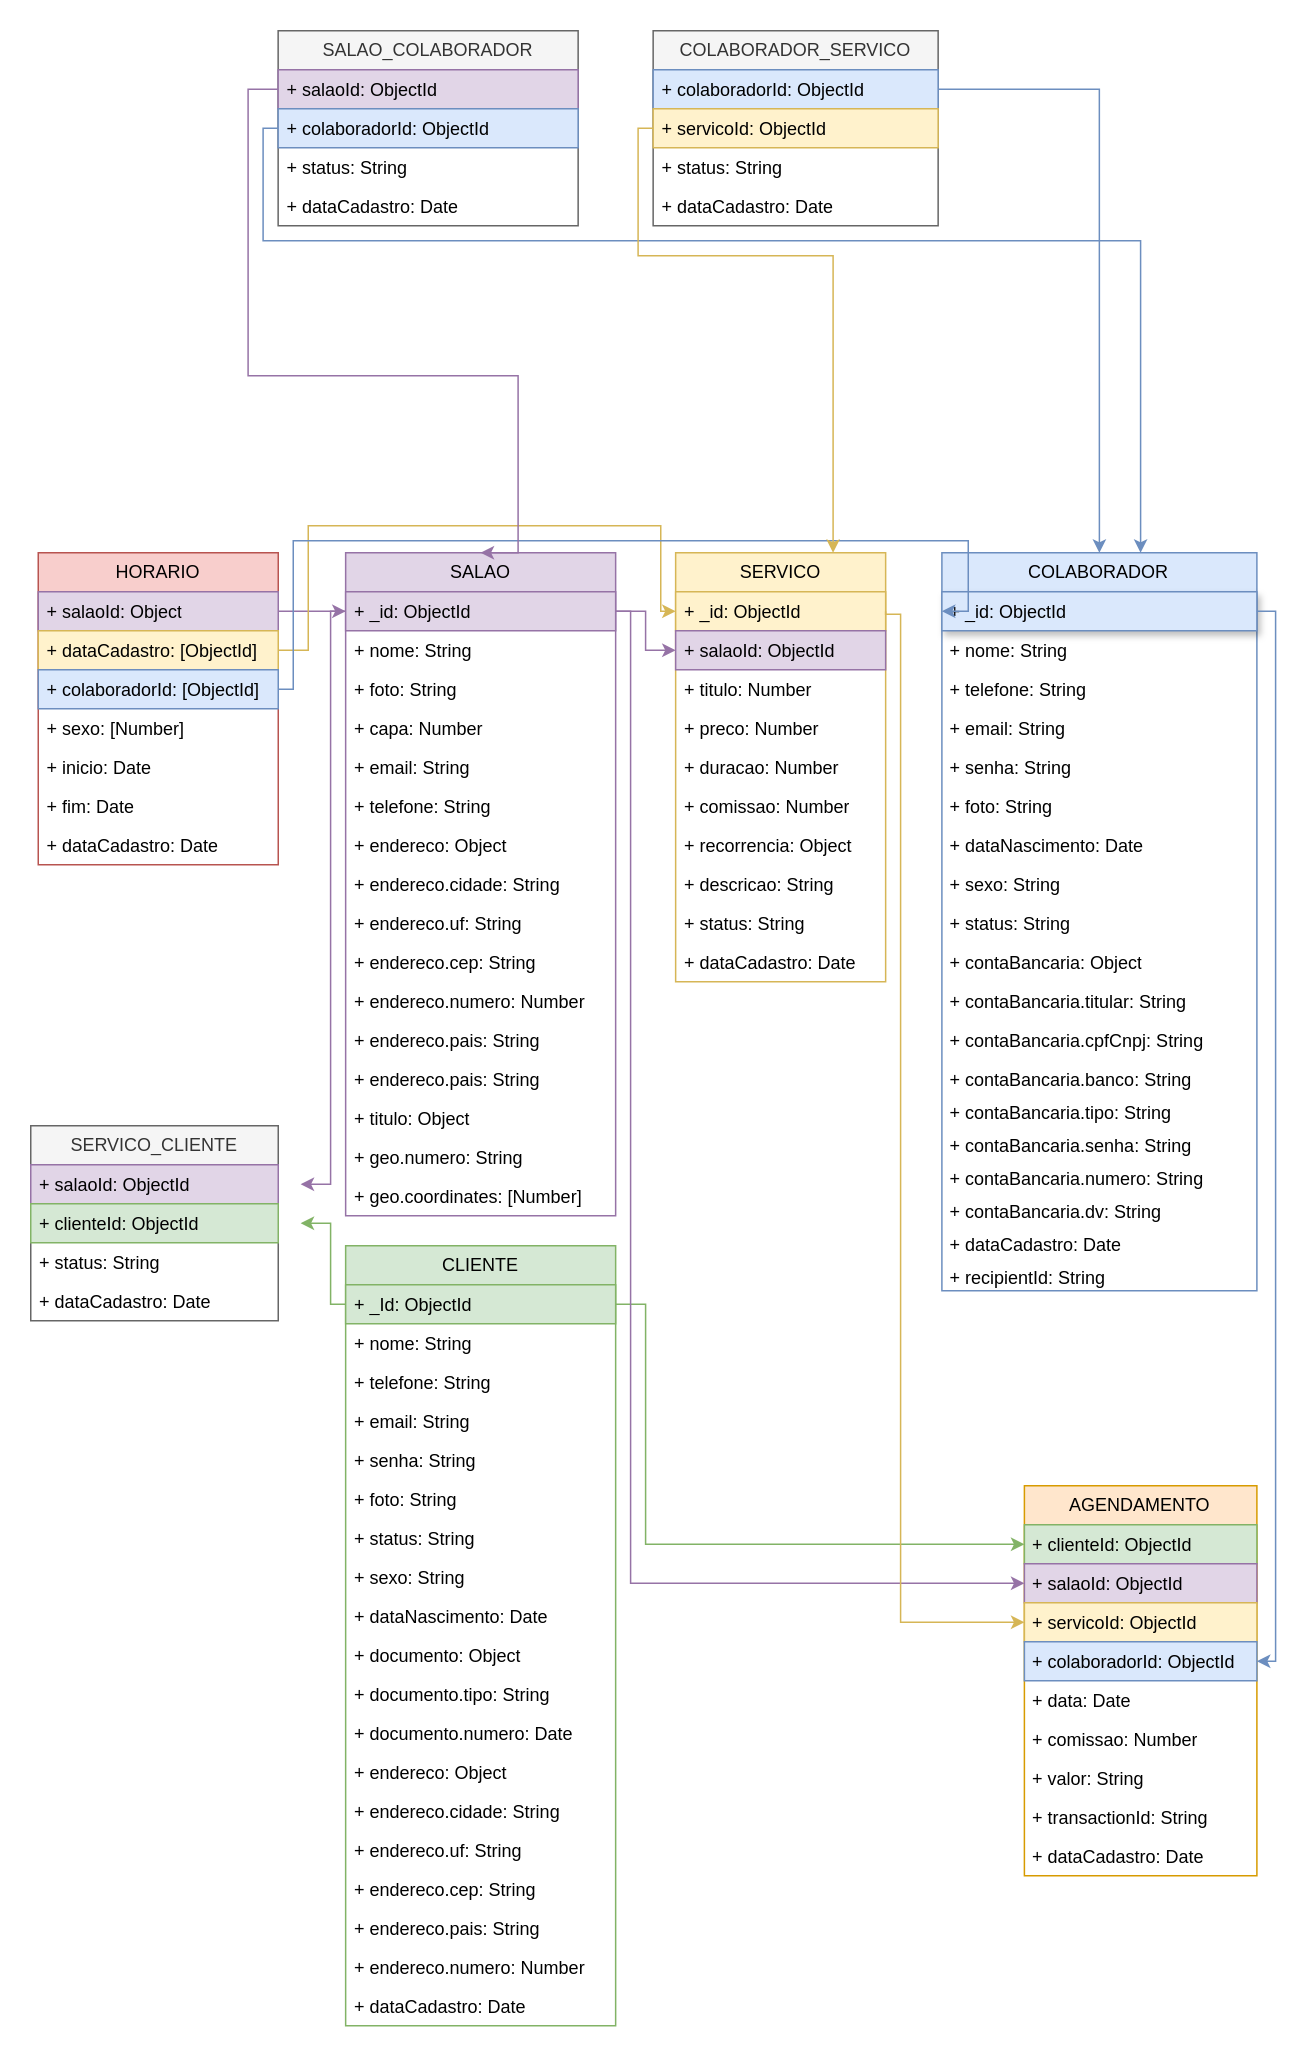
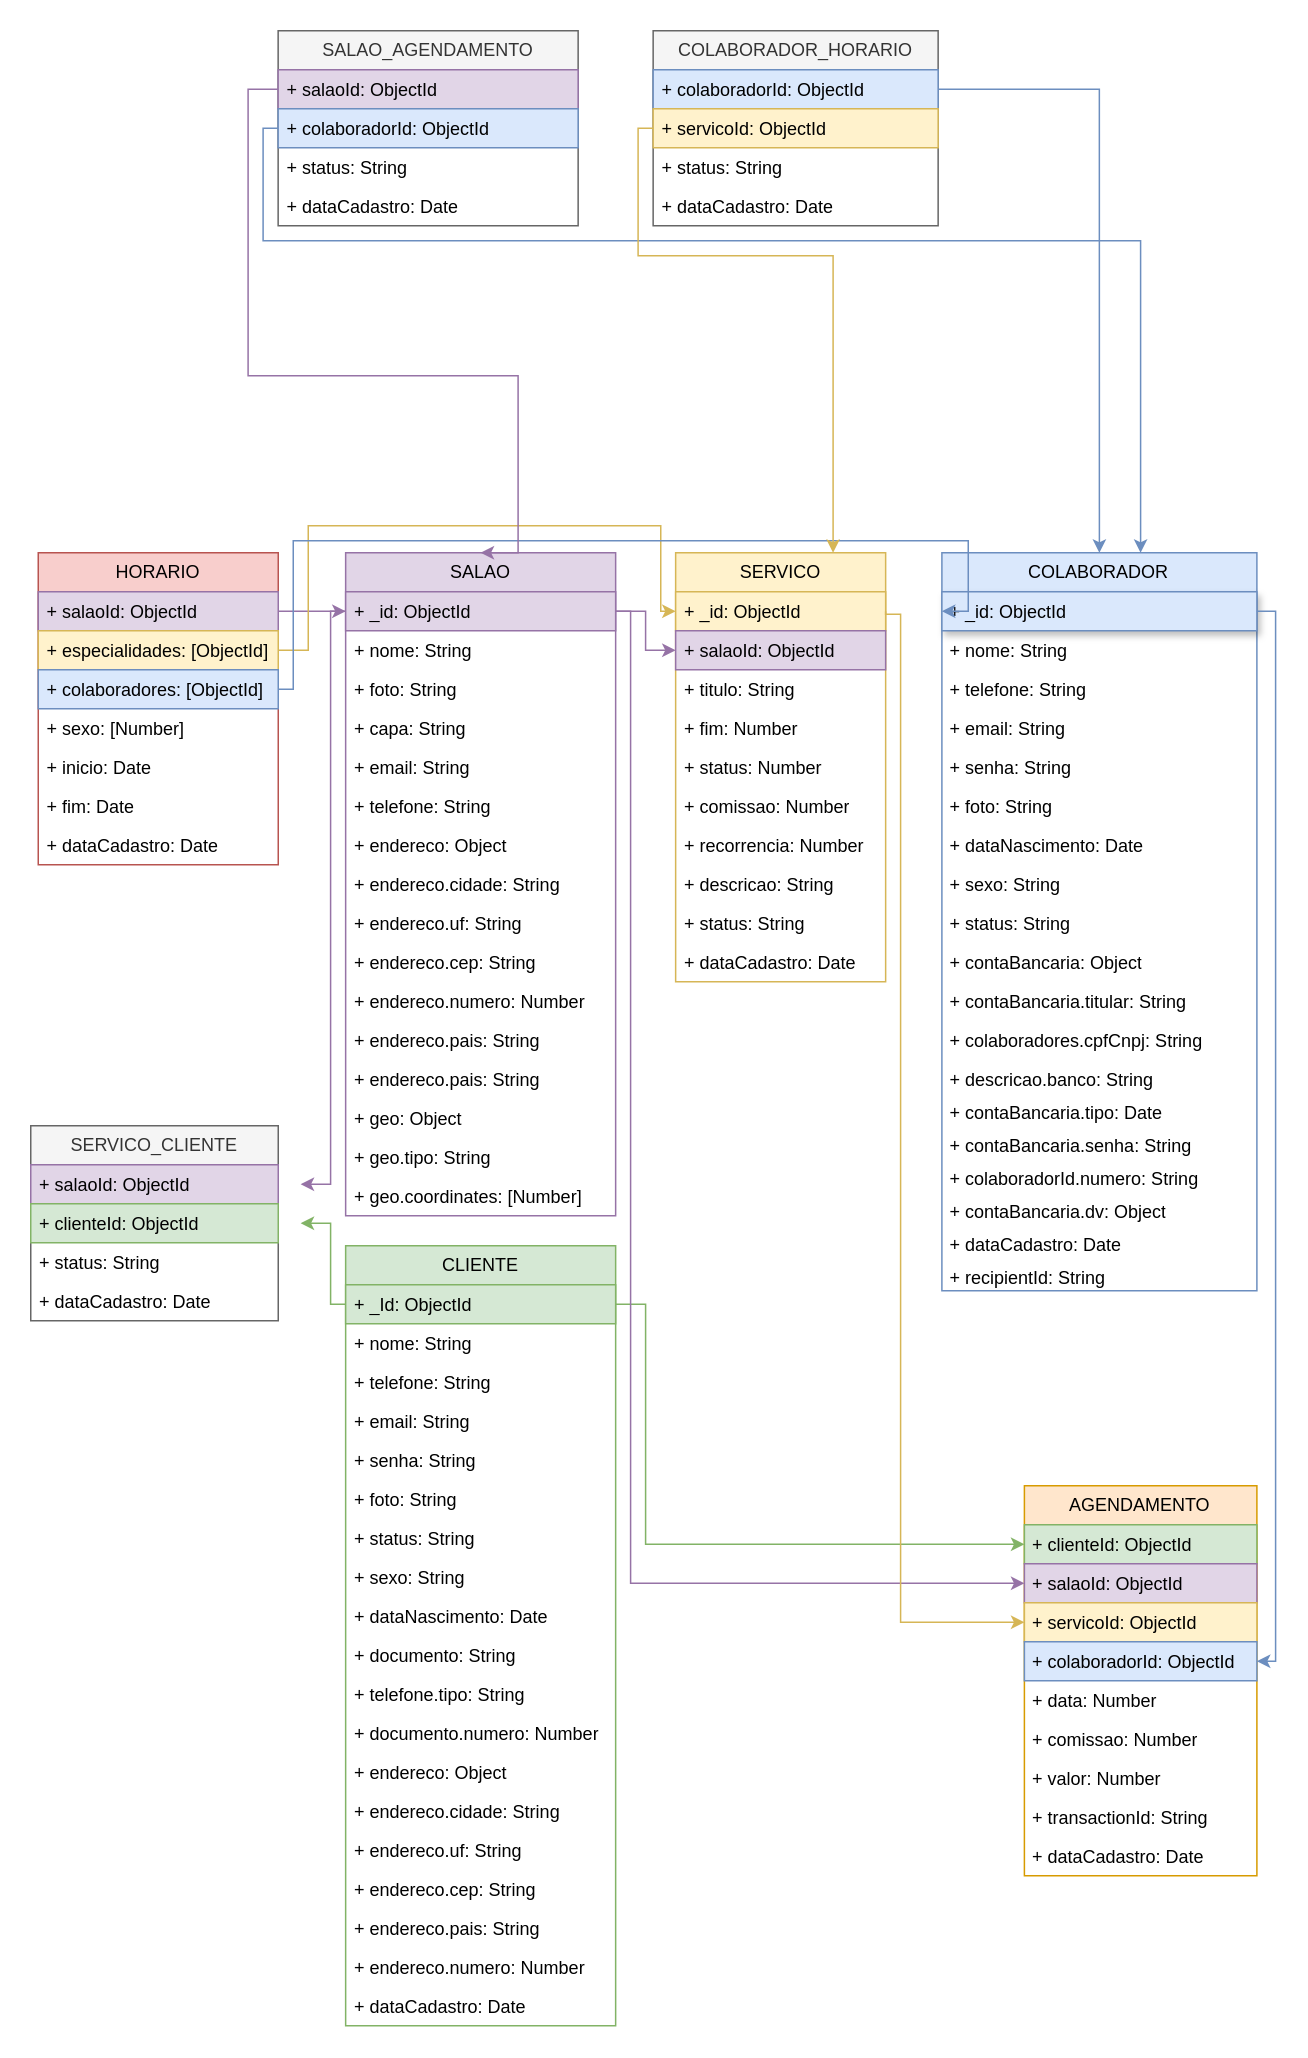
node "SALAO_COLABORADOR": label "SALAO_COLABORADOR" -> "SALAO_AGENDAMENTO"
node "COLABORADOR_SERVICO": label "COLABORADOR_SERVICO" -> "COLABORADOR_HORARIO"
node "+ salaoId: Object : type": label "+ salaoId: Object : type" -> "+ salaoId: ObjectId : type"
node "+ dataCadastro: [ObjectId]": label "+ dataCadastro: [ObjectId]" -> "+ especialidades: [ObjectId]"
node "+ titulo: Number": label "+ titulo: Number" -> "+ titulo: String"
node "+ colaboradorId: [ObjectId]": label "+ colaboradorId: [ObjectId]" -> "+ colaboradores: [ObjectId]"
node "+ capa: Number": label "+ capa: Number" -> "+ capa: String"
node "+ preco: Number": label "+ preco: Number" -> "+ fim: Number"
node "+ duracao: Number": label "+ duracao: Number" -> "+ status: Number"
node "+ recorrencia: Object": label "+ recorrencia: Object" -> "+ recorrencia: Number"
node "+ contaBancaria.cpfCnpj: String": label "+ contaBancaria.cpfCnpj: String" -> "+ colaboradores.cpfCnpj: String"
node "+ contaBancaria.banco: String": label "+ contaBancaria.banco: String" -> "+ descricao.banco: String"
node "+ contaBancaria.tipo: String": label "+ contaBancaria.tipo: String" -> "+ contaBancaria.tipo: Date"
node "+ titulo: Object": label "+ titulo: Object" -> "+ geo: Object"
node "+ geo.numero: String": label "+ geo.numero: String" -> "+ geo.tipo: String"
node "+ contaBancaria.numero: String": label "+ contaBancaria.numero: String" -> "+ colaboradorId.numero: String"
node "+ contaBancaria.dv: String": label "+ contaBancaria.dv: String" -> "+ contaBancaria.dv: Object"
node "+ documento: Object": label "+ documento: Object" -> "+ documento: String"
node "+ documento.tipo: String": label "+ documento.tipo: String" -> "+ telefone.tipo: String"
node "+ data: Date": label "+ data: Date" -> "+ data: Number"
node "+ documento.numero: Date": label "+ documento.numero: Date" -> "+ documento.numero: Number"
node "+ valor: String": label "+ valor: String" -> "+ valor: Number"
